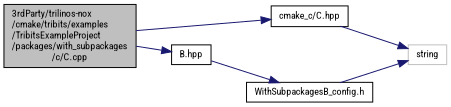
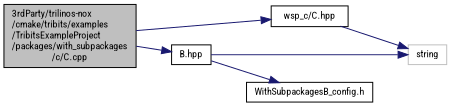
node "cmake_c/C.hpp": label "cmake_c/C.hpp" -> "wsp_c/C.hpp"
edge "WithSubpackagesB_config.h" -> "string": now "B.hpp" -> "string"
